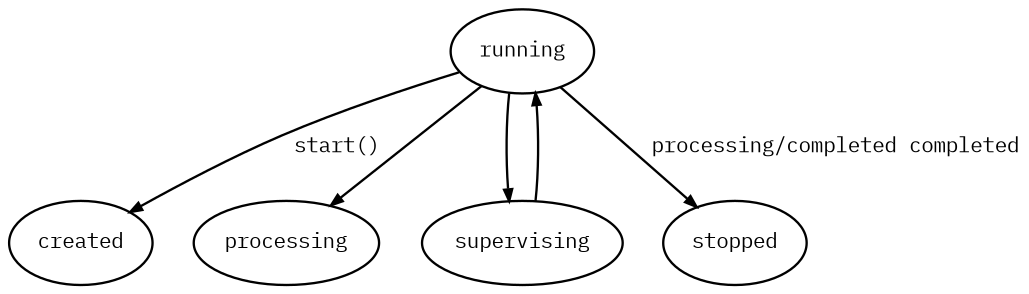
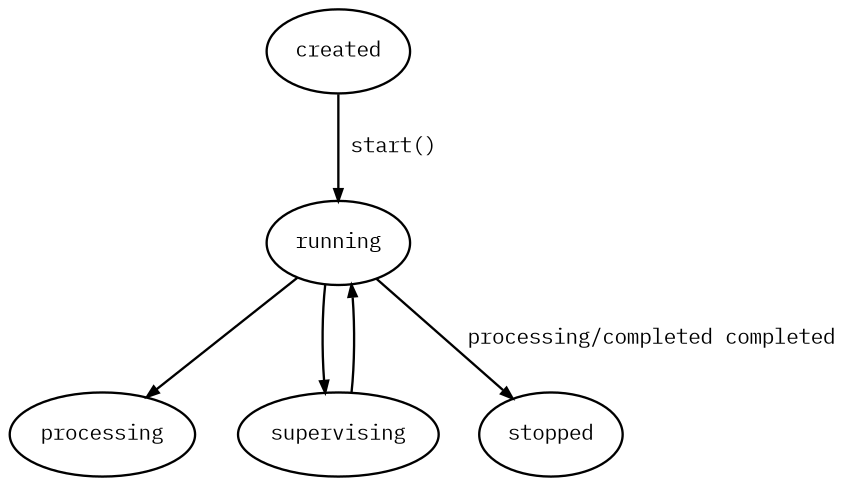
edge "running" -> "created": reversed
